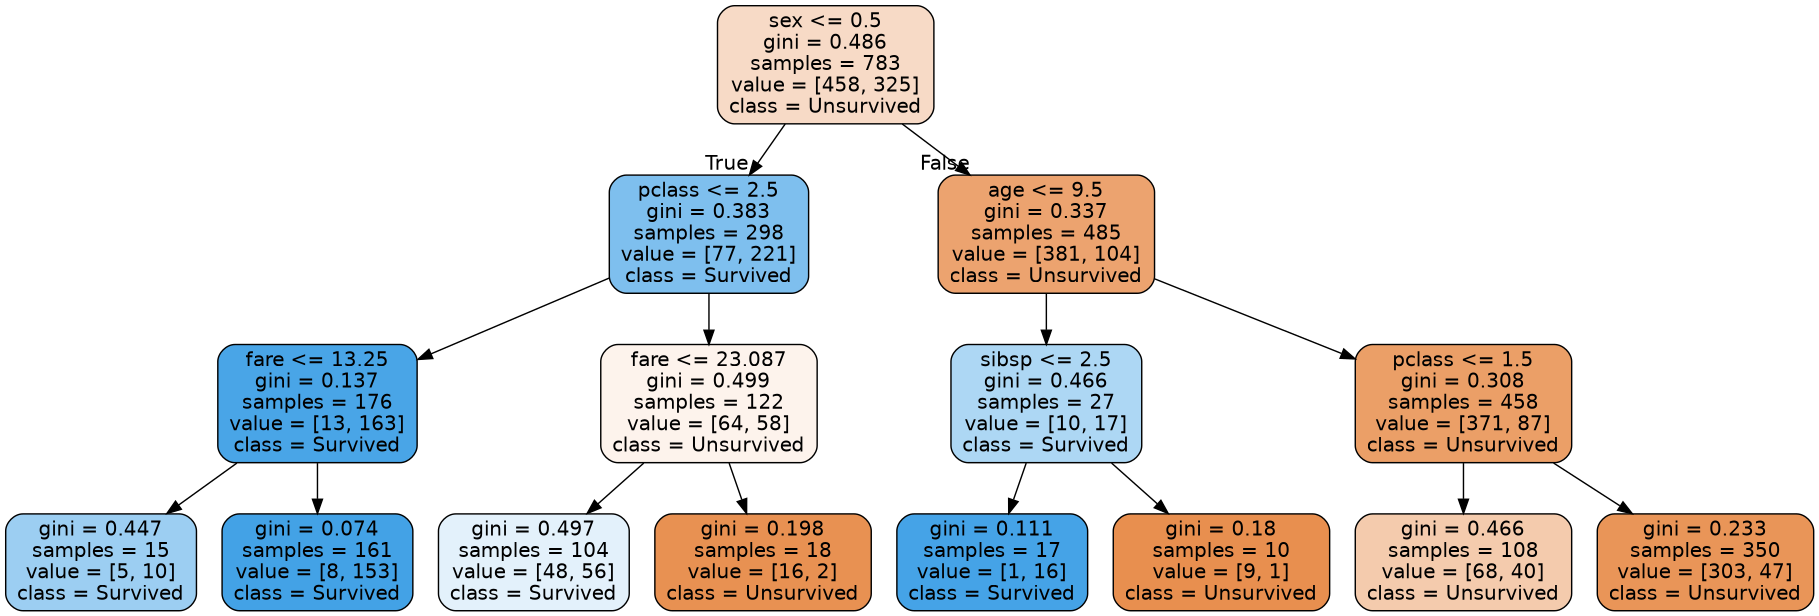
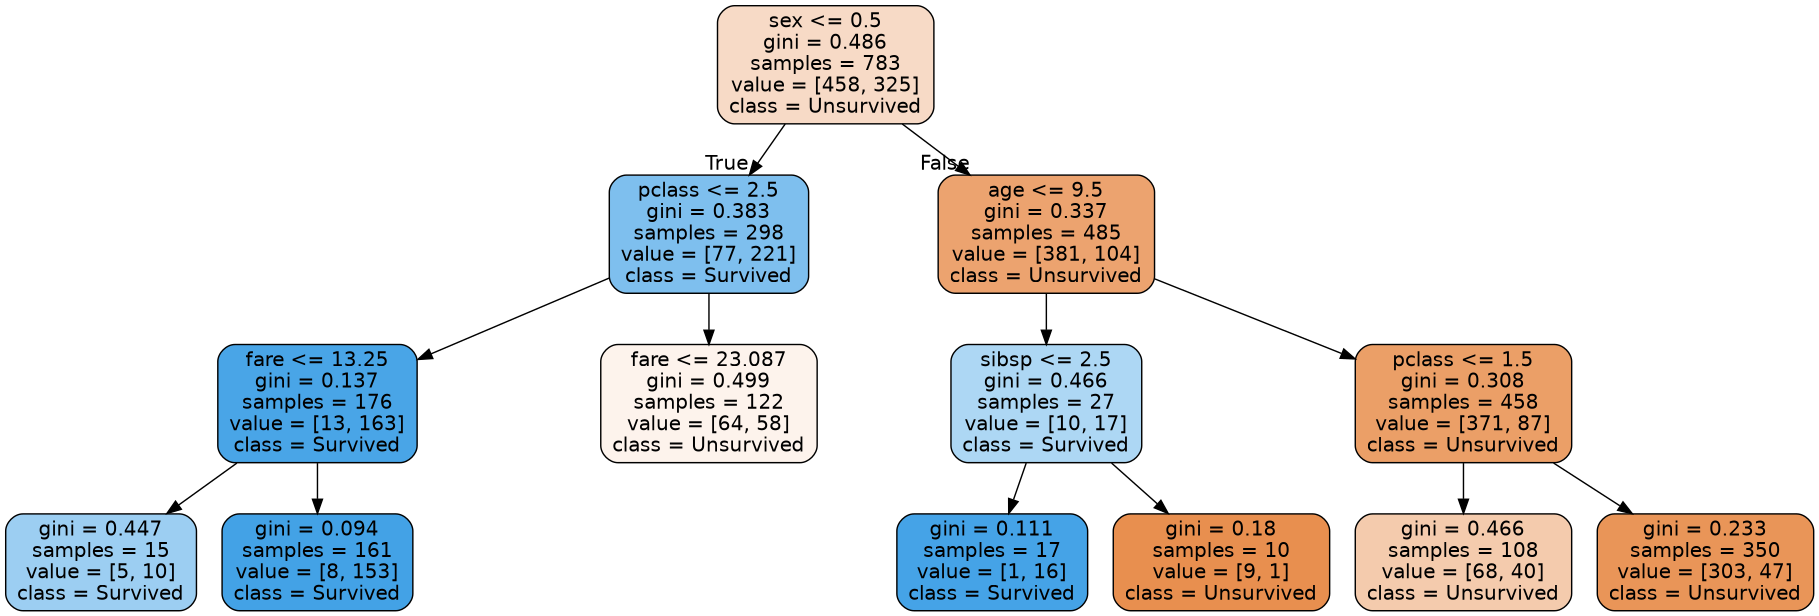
node "gini = 0.074 samples = 161 value = [8, 153] class = Survived": label "gini = 0.074 samples = 161 value = [8, 153] class = Survived" -> "gini = 0.094 samples = 161 value = [8, 153] class = Survived"
node "gini = 0.497 samples = 104 value = [48, 56] class = Survived": removed
node "gini = 0.198 samples = 18 value = [16, 2] class = Unsurvived": removed
